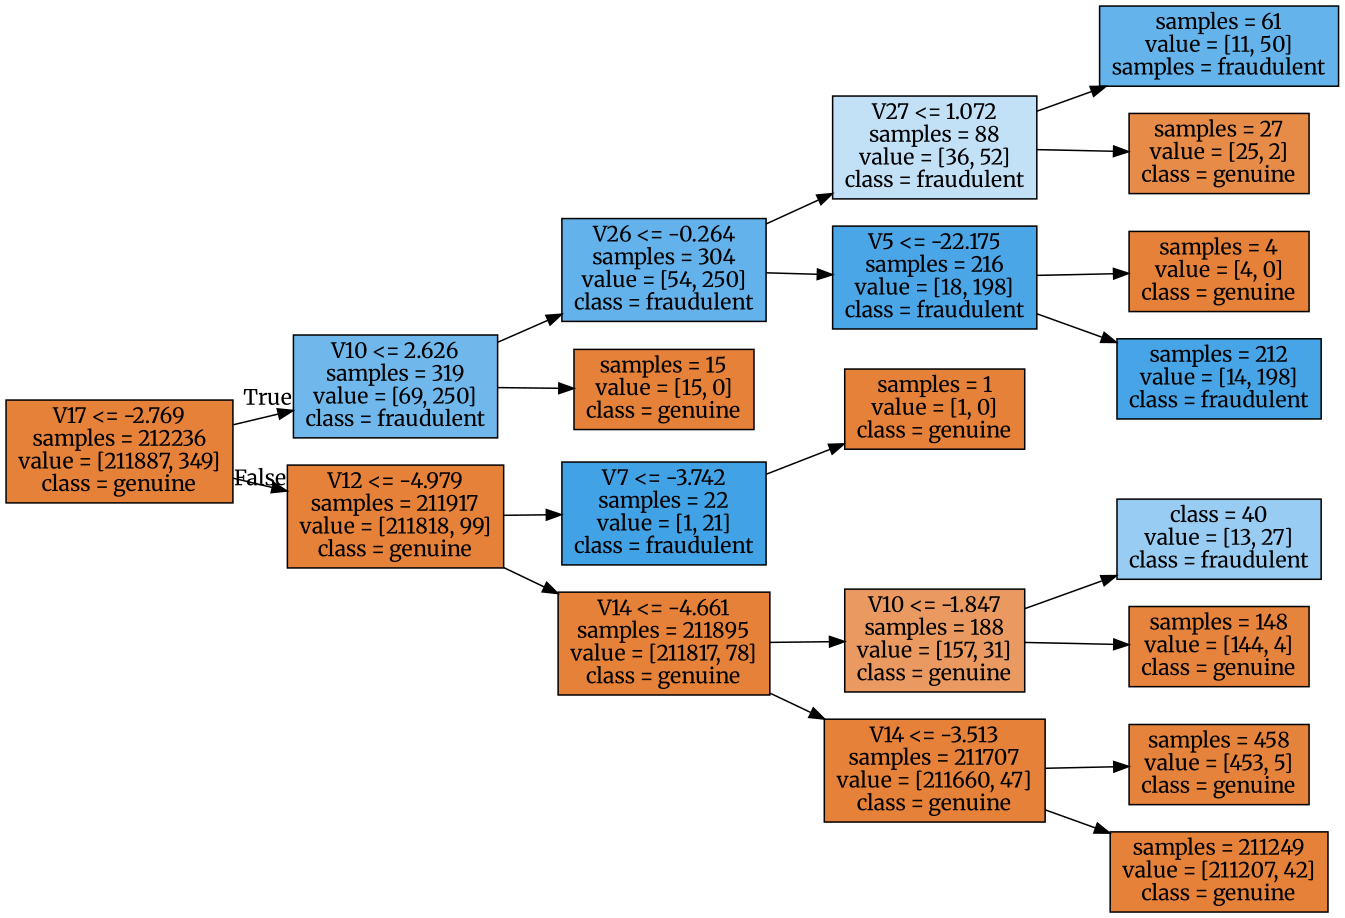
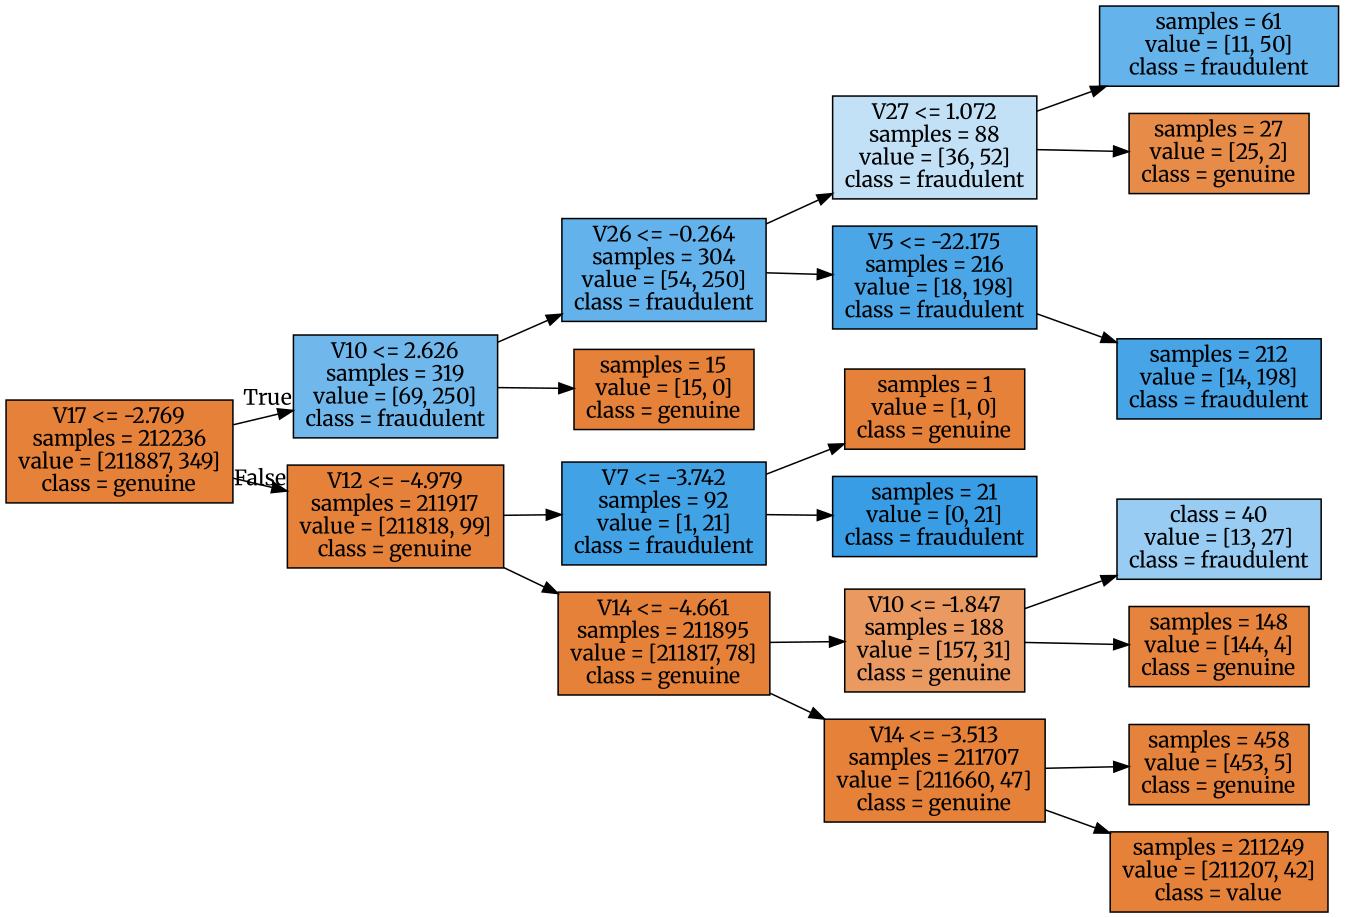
node "samples = 61 value = [11, 50] samples = fraudulent": label "samples = 61 value = [11, 50] samples = fraudulent" -> "samples = 61 value = [11, 50] class = fraudulent"
node "samples = 4 value = [4, 0] class = genuine": removed
node "V7 <= -3.742 samples = 22 value = [1, 21] class = fraudulent": label "V7 <= -3.742 samples = 22 value = [1, 21] class = fraudulent" -> "V7 <= -3.742 samples = 92 value = [1, 21] class = fraudulent"
node "samples = 21 value = [0, 21] class = fraudulent": added
node "samples = 211249 value = [211207, 42] class = genuine": label "samples = 211249 value = [211207, 42] class = genuine" -> "samples = 211249 value = [211207, 42] class = value"
